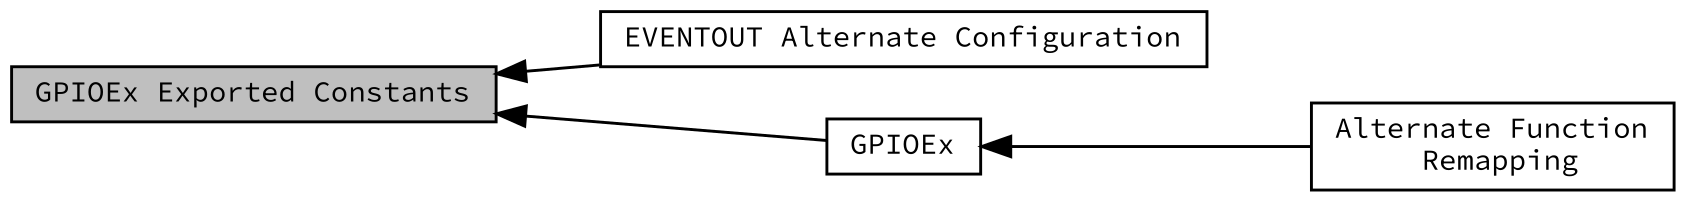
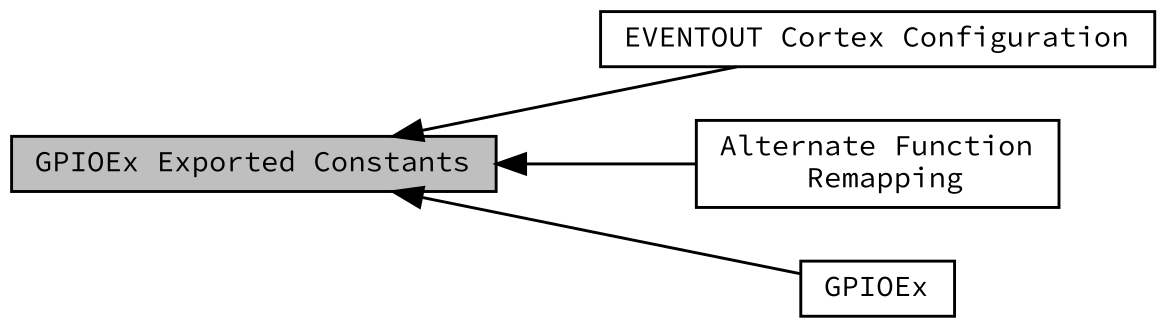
node "EVENTOUT Alternate Configuration": label "EVENTOUT Alternate Configuration" -> "EVENTOUT Cortex Configuration"
edge "Alternate Function Remapping" -> "GPIOEx": now "Alternate Function Remapping" -> "GPIOEx Exported Constants"
